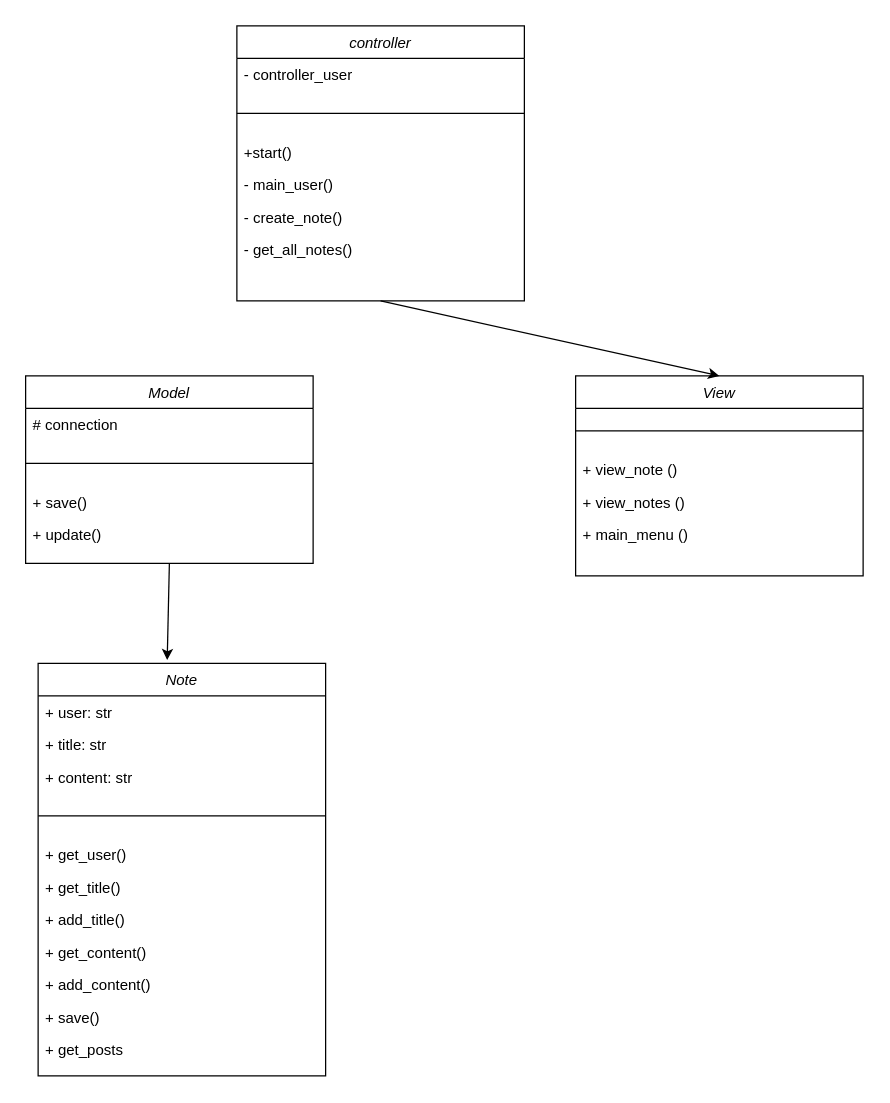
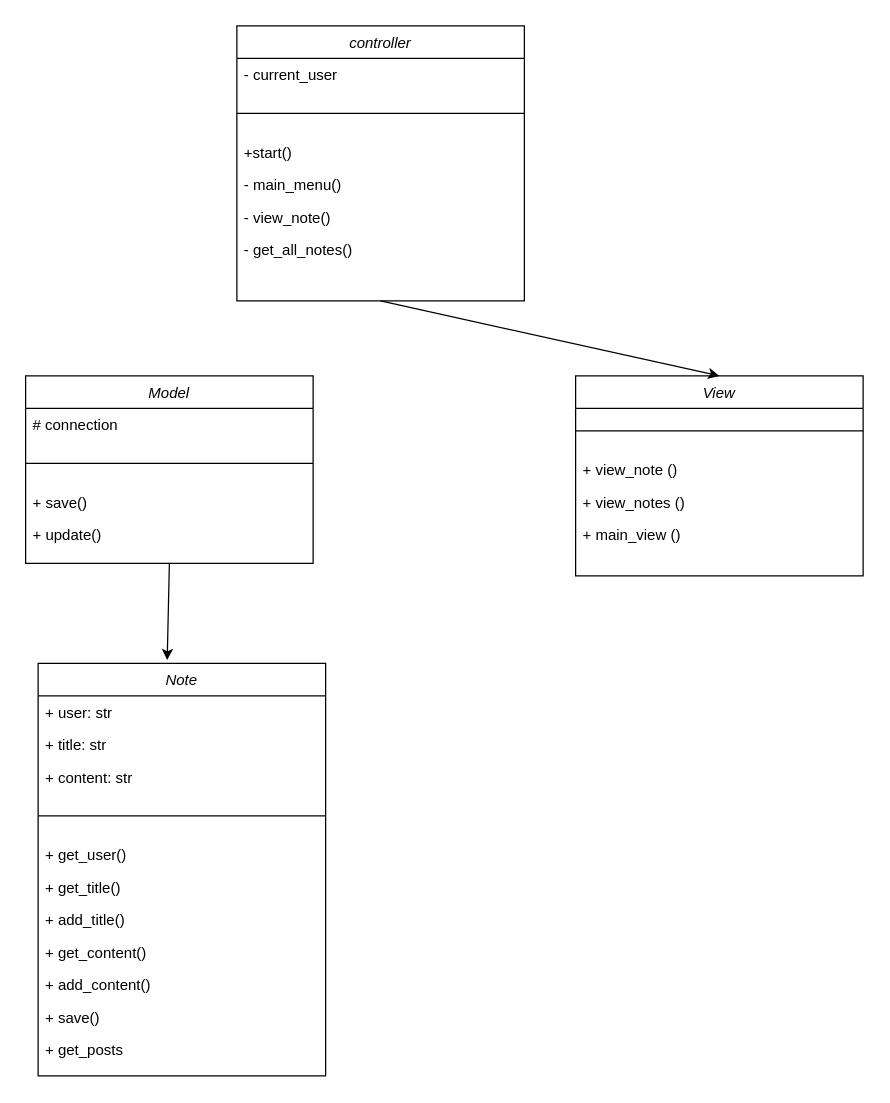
node "- controller_user": label "- controller_user" -> "- current_user"
node "- main_user()": label "- main_user()" -> "- main_menu()"
node "- create_note()": label "- create_note()" -> "- view_note()"
node "+ main_menu ()": label "+ main_menu ()" -> "+ main_view ()"
